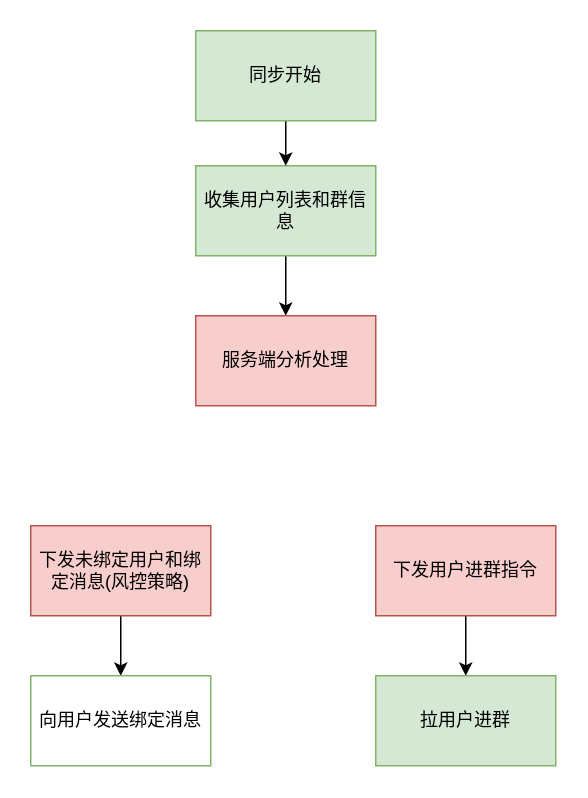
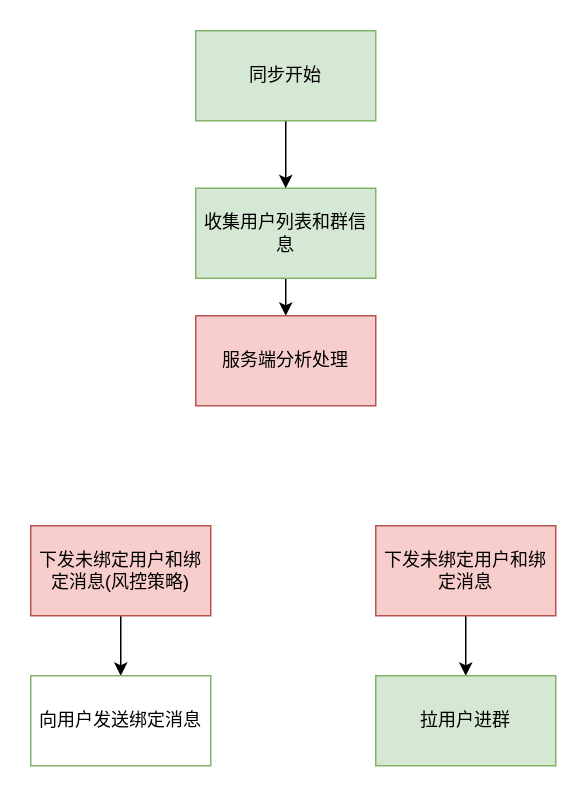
node "收集用户列表和群信息": moved (286, 211) -> (286, 233)
node "下发用户进群指令": label "下发用户进群指令" -> "下发未绑定用户和绑定消息"
